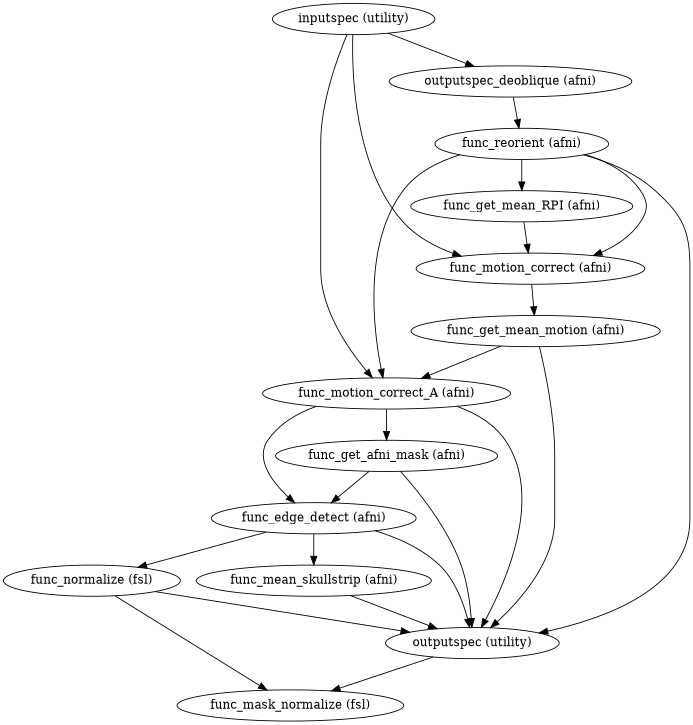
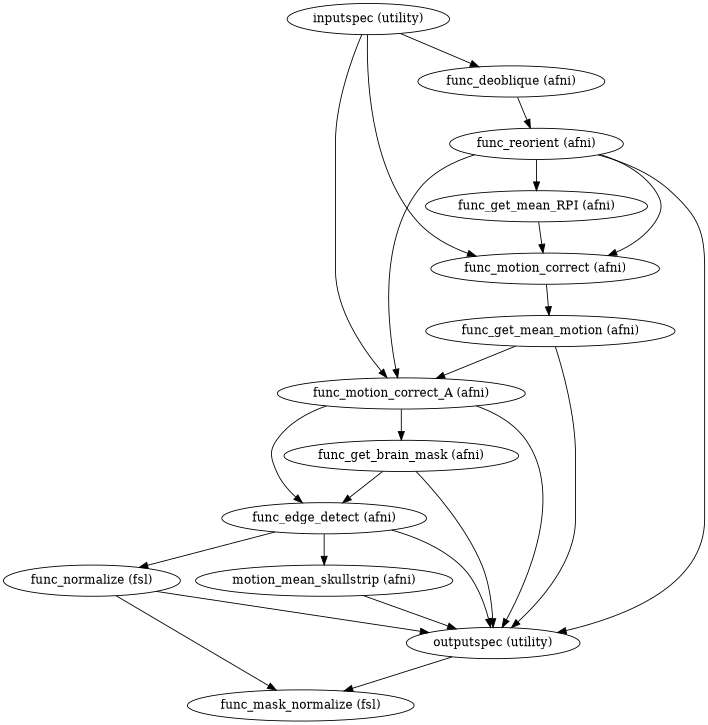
node "outputspec_deoblique (afni)": label "outputspec_deoblique (afni)" -> "func_deoblique (afni)"
node "func_get_afni_mask (afni)": label "func_get_afni_mask (afni)" -> "func_get_brain_mask (afni)"
node "func_mean_skullstrip (afni)": label "func_mean_skullstrip (afni)" -> "motion_mean_skullstrip (afni)"
